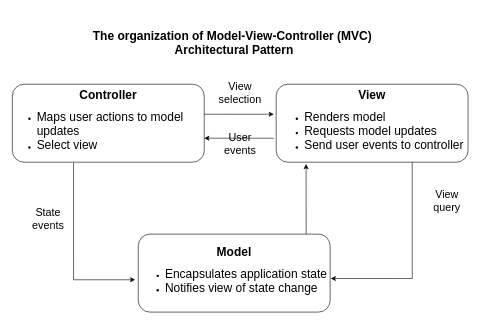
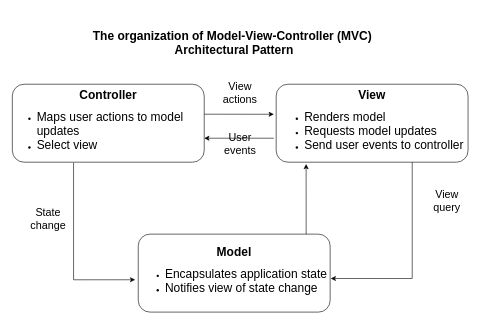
node "View selection": label "View selection" -> "View actions"
node "State events": label "State events" -> "State change"
